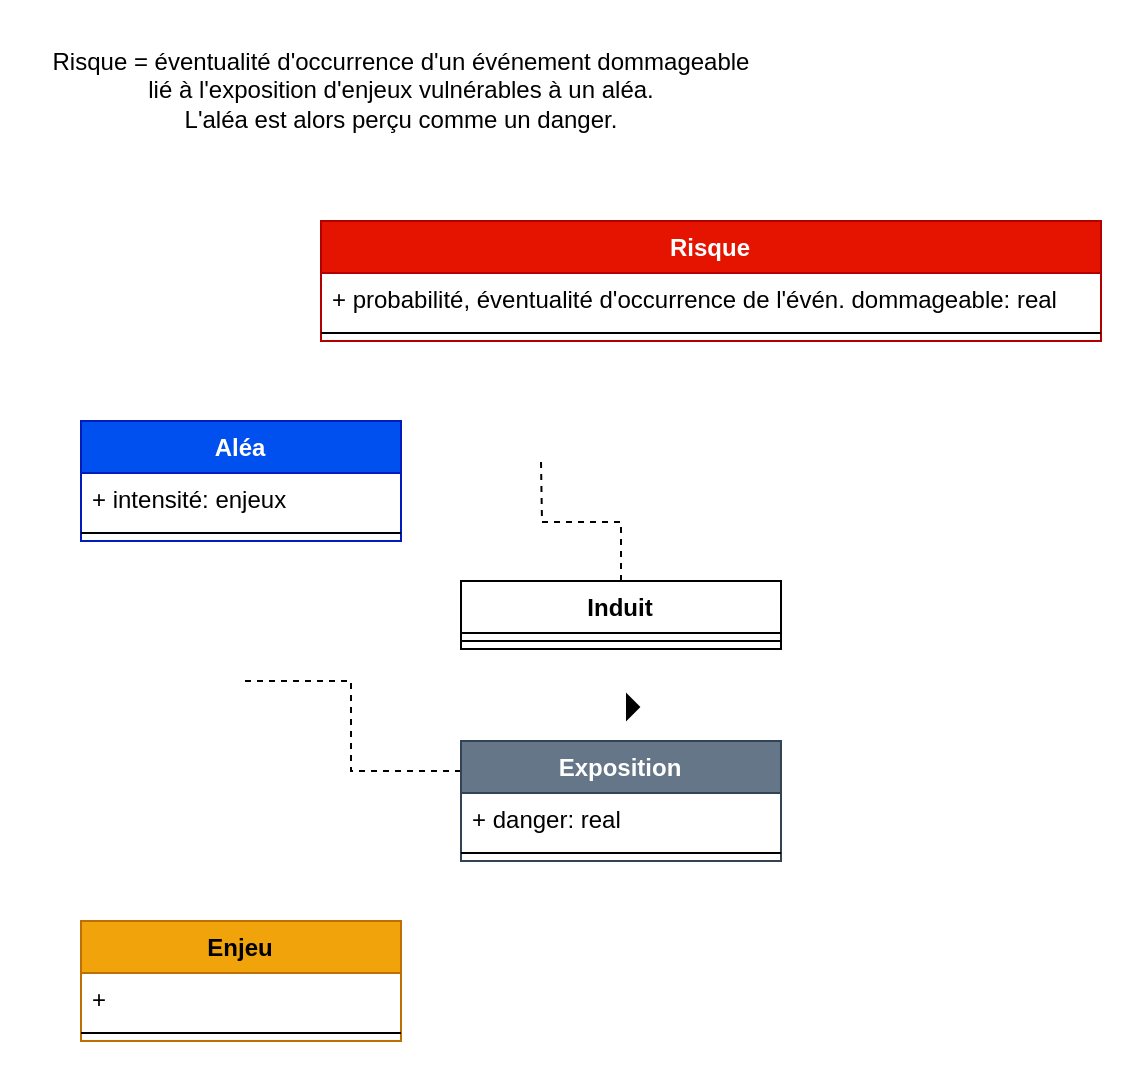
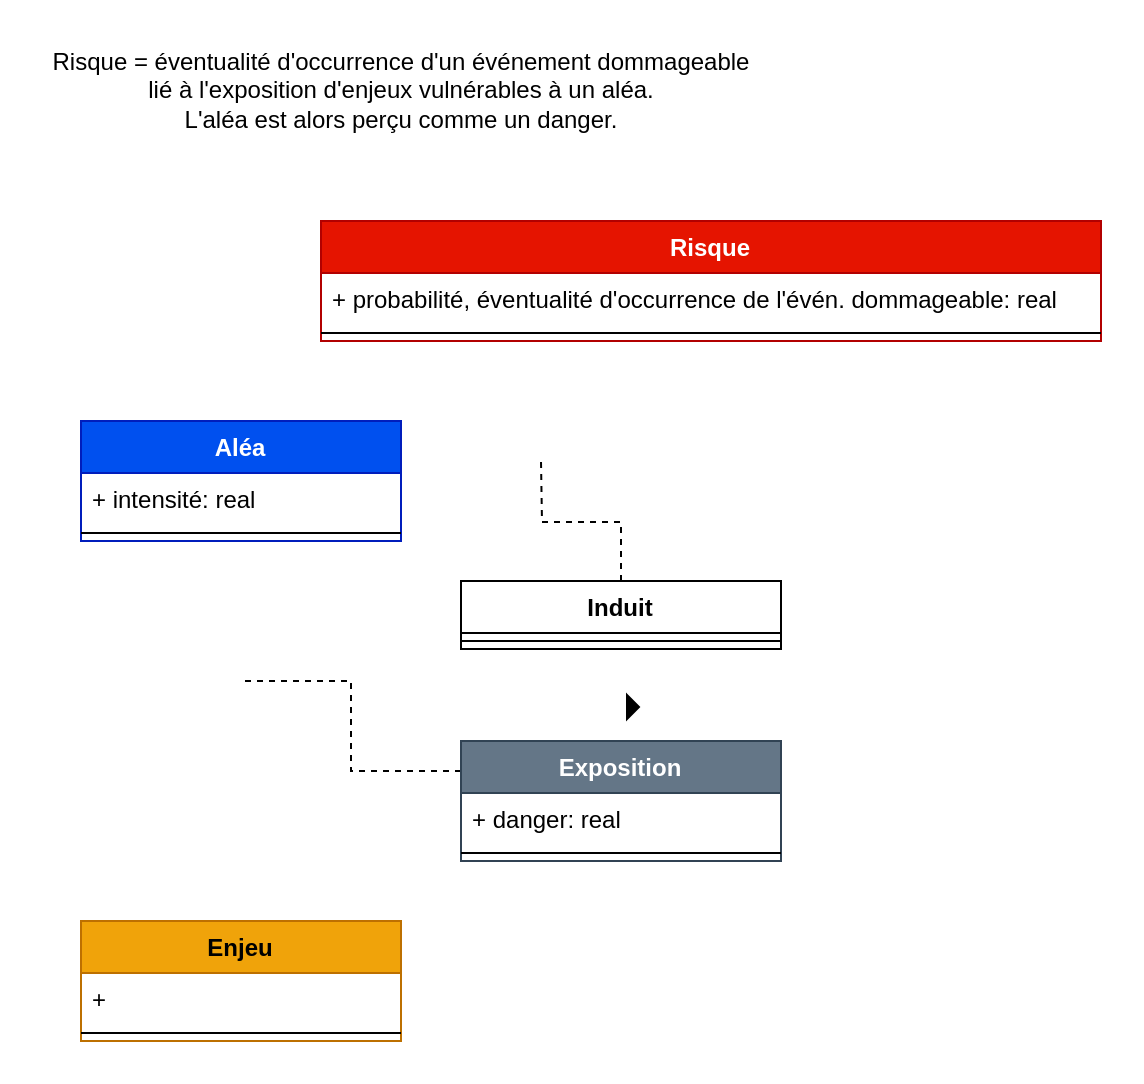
node "+ intensité: enjeux": label "+ intensité: enjeux" -> "+ intensité: real"
